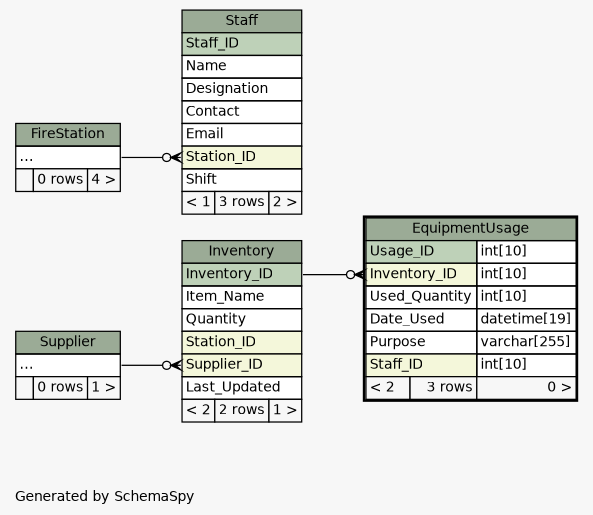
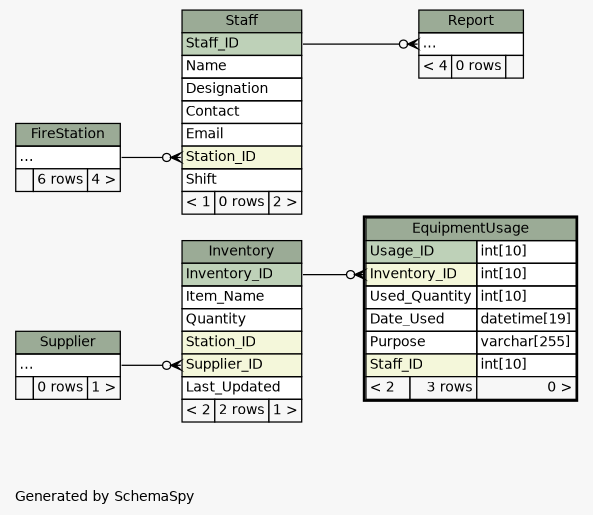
node "Report": added
node "FireStation": text "0 rows" -> "6 rows"
node "Staff": text "3 rows" -> "0 rows"
